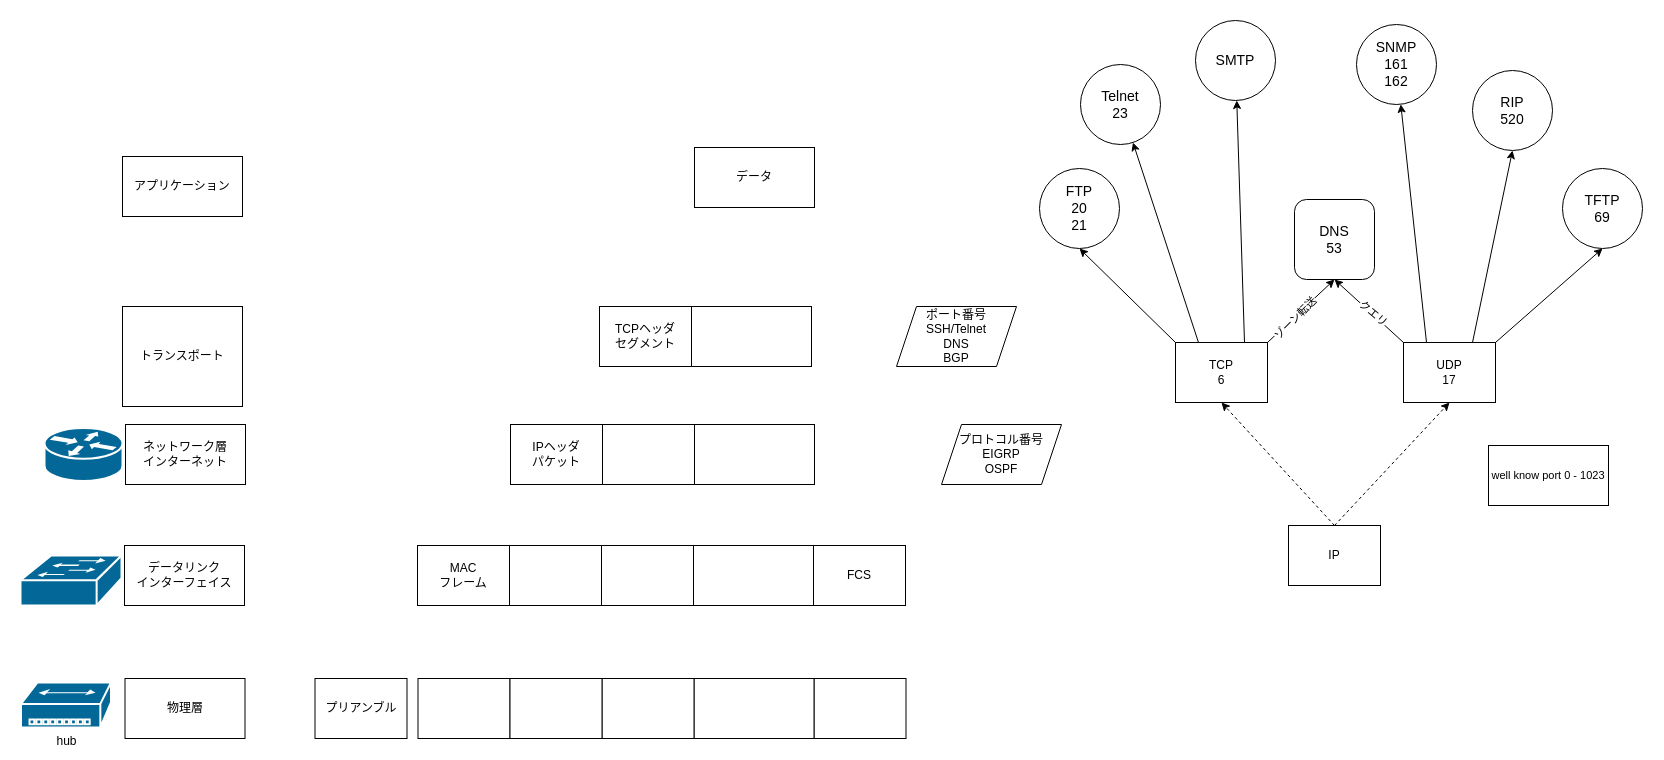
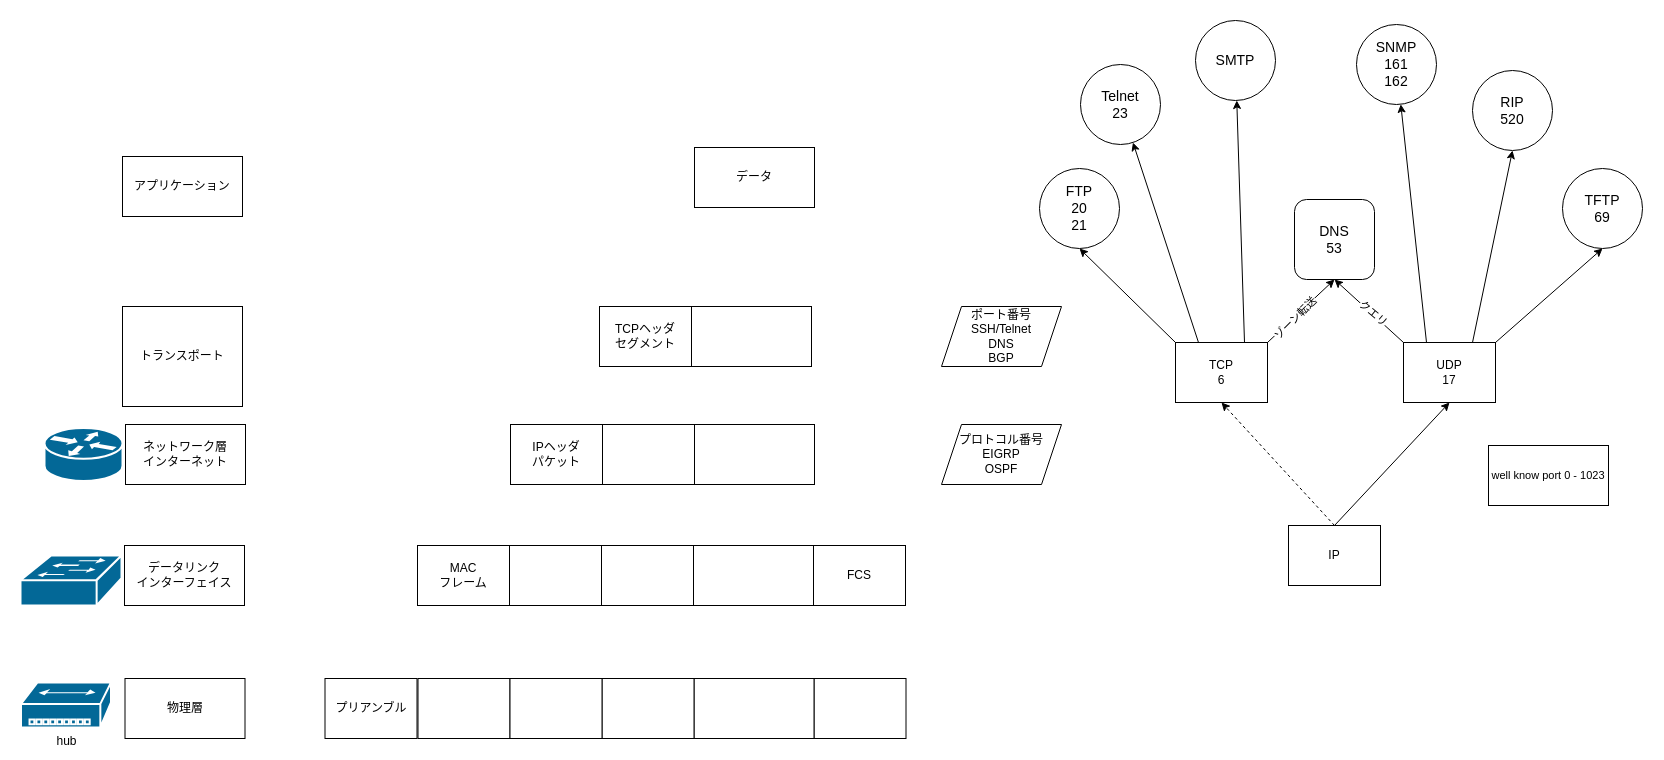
node "ポート番号 SSH/Telnet DNS BGP": moved (957, 337) -> (1002, 337)
edge "IP" -> "UDP 17": style dashed -> solid
node "プリアンブル": moved (361, 709) -> (371, 709)
